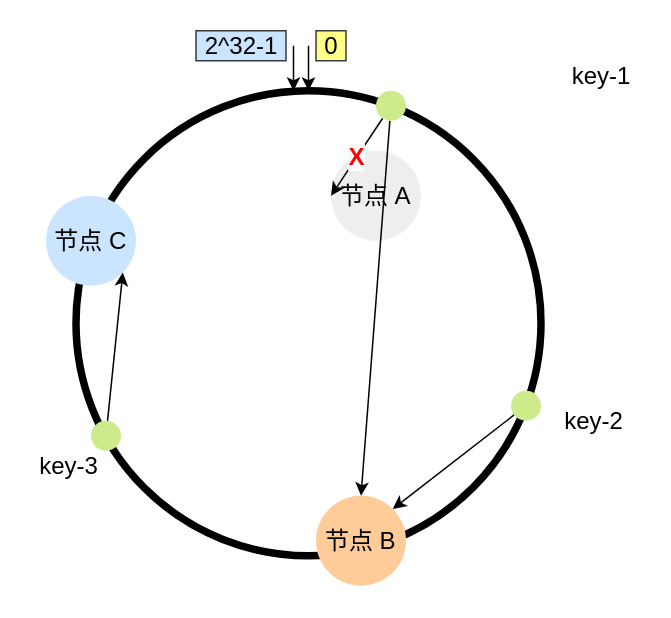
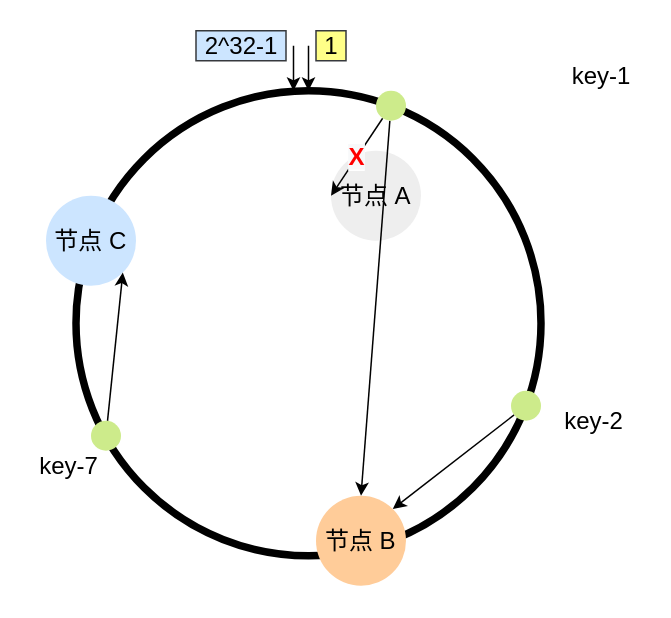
node "0": label "0" -> "1"
node "key-3": label "key-3" -> "key-7"
